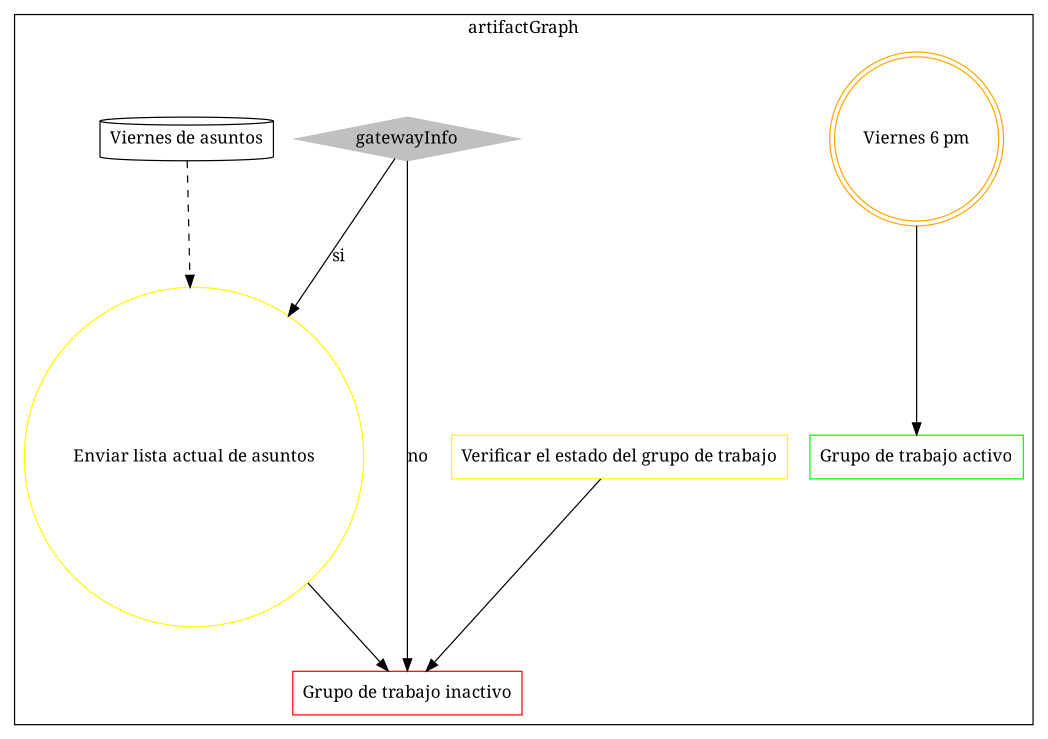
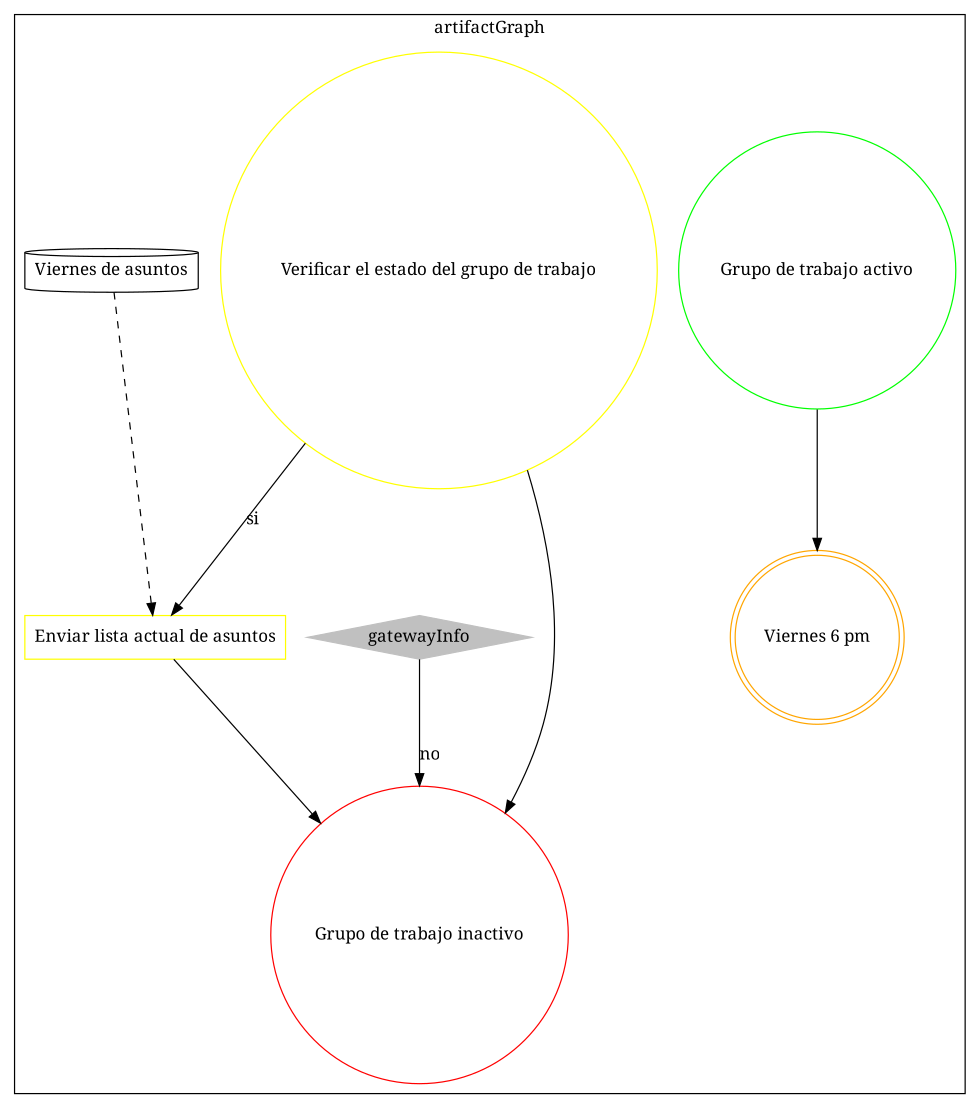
edge "gatewayInfo" -> "Enviar lista actual de asuntos": now "Verificar el estado del grupo de trabajo" -> "Enviar lista actual de asuntos"
edge "Viernes 6 pm" -> "Grupo de trabajo activo": reversed
node "Enviar lista actual de asuntos": shape circle -> box
node "Verificar el estado del grupo de trabajo": shape box -> circle
node "Grupo de trabajo activo": shape box -> circle
node "Grupo de trabajo inactivo": shape box -> circle
